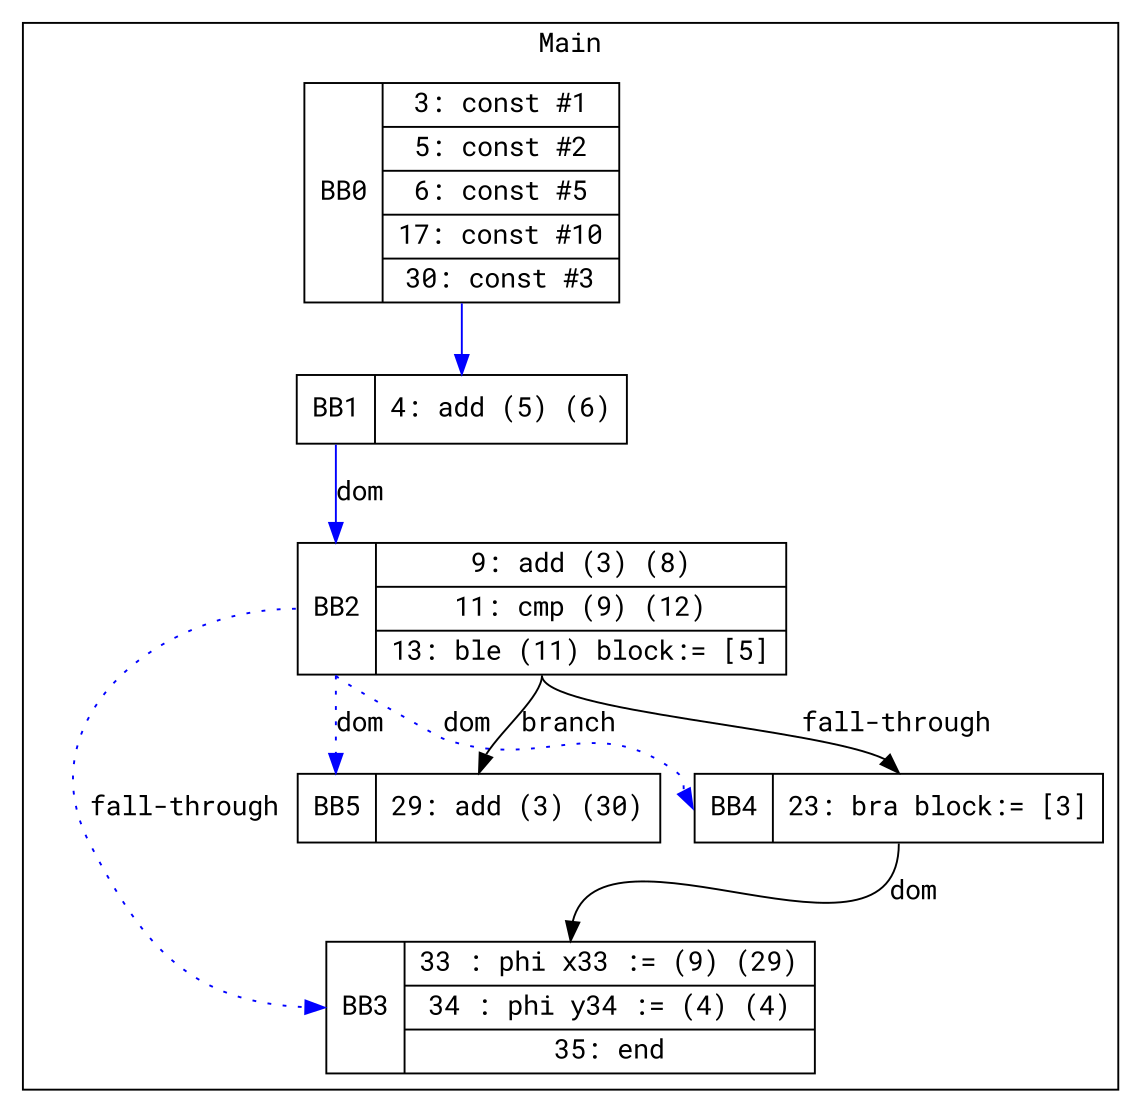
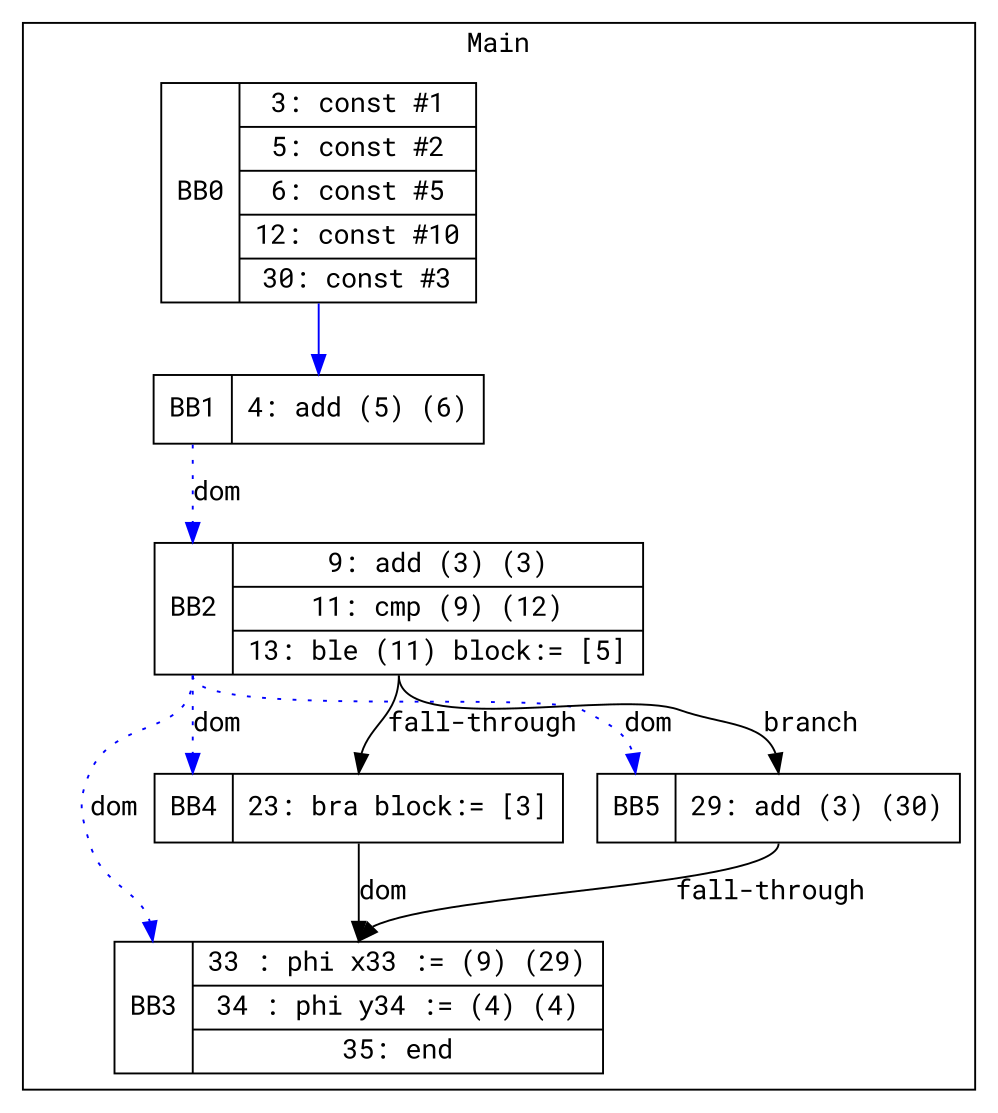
node "BB0": text "17: const #10" -> "12: const #10"
edge "BB1" -> "BB2": style solid -> dotted
node "BB2": text "9: add (3) (8)" -> "9: add (3) (3)"
edge "BB2" -> "BB3": label "fall-through" -> "dom"
edge "BB5" -> "BB3": added, label "fall-through"
